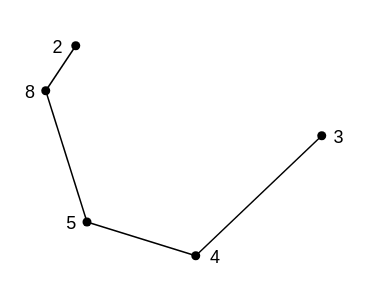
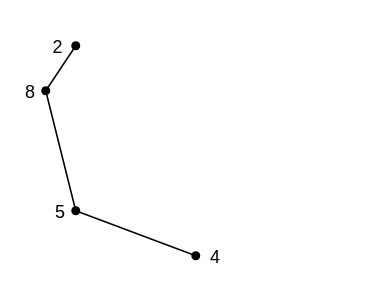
node "3": removed
edge "3" -- "4": removed
node "5": size 53x53 -> 30x30
